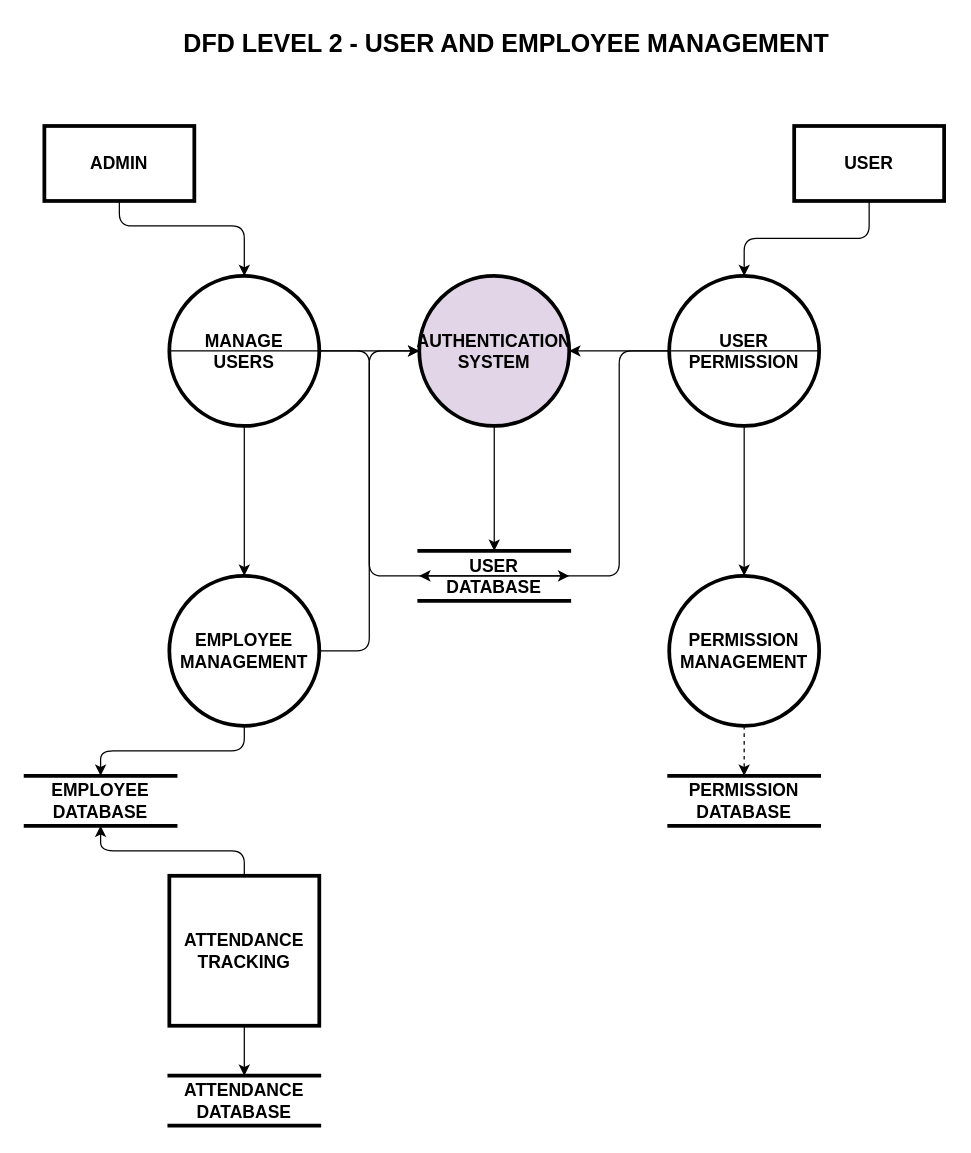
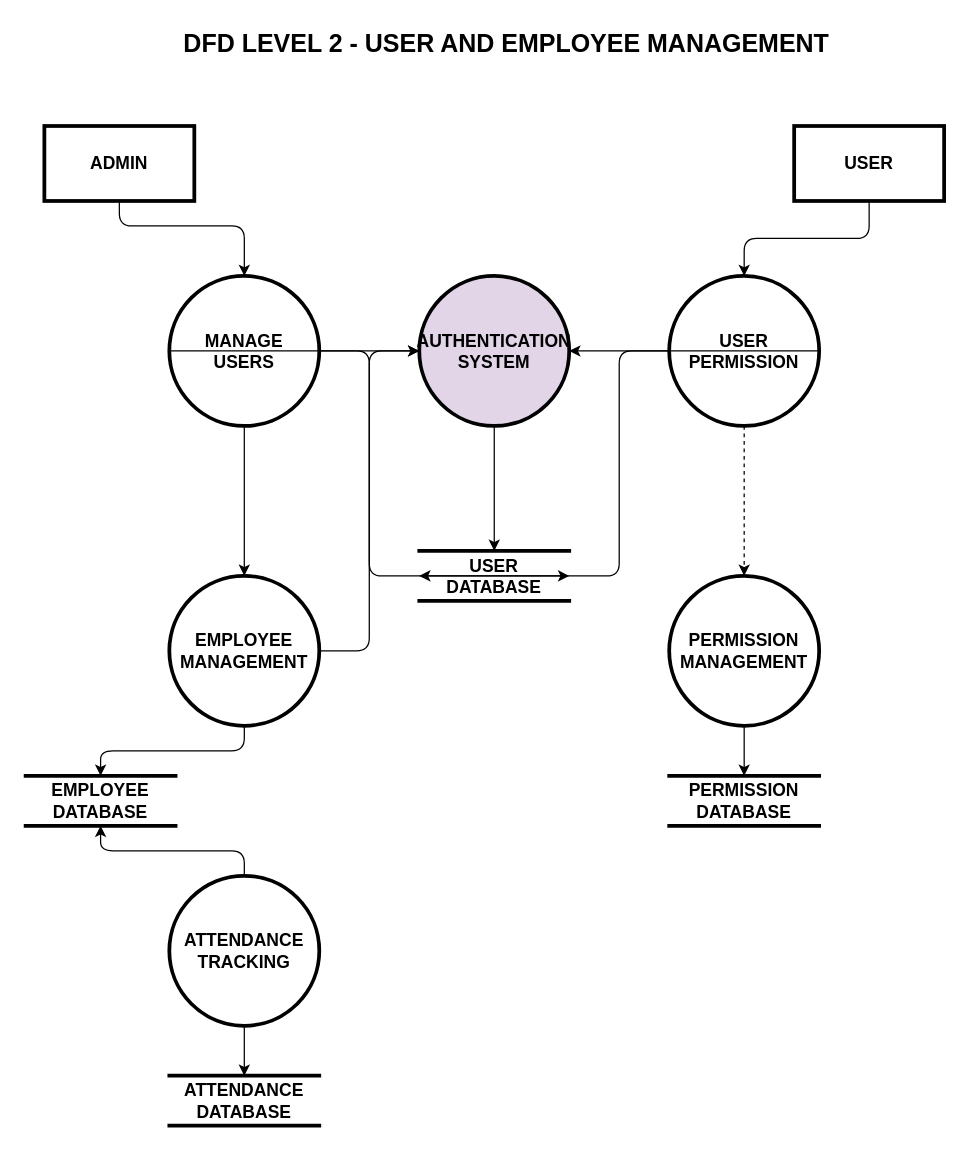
edge "USER PERMISSION" -> "PERMISSION MANAGEMENT": style solid -> dashed
edge "PERMISSION MANAGEMENT" -> "PERMISSION DATABASE": style dashed -> solid
node "ATTENDANCE TRACKING": shape rectangle -> ellipse
